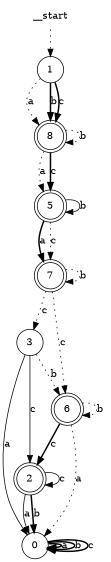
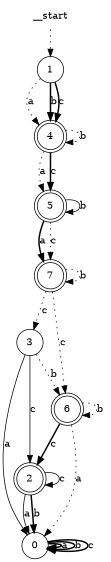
node "8": label "8" -> "4"
